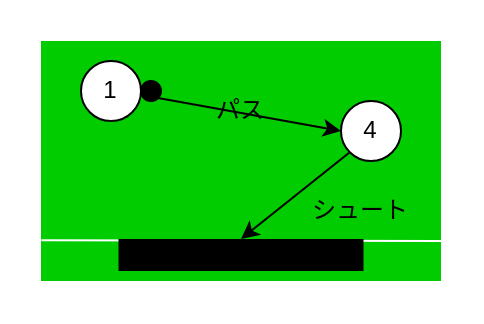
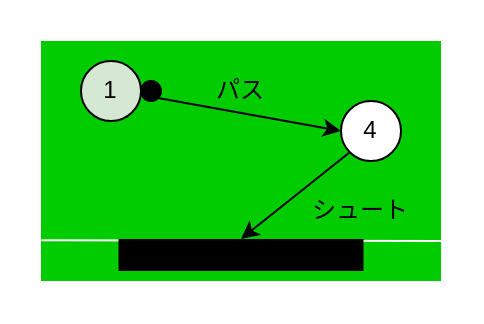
node "1": fillcolor #ffffff -> #d5e8d4
node "パス": moved (241, 111) -> (241, 91)
